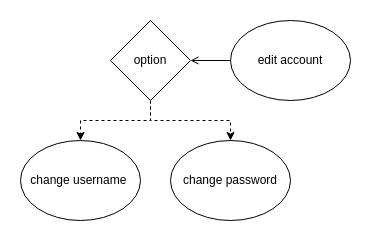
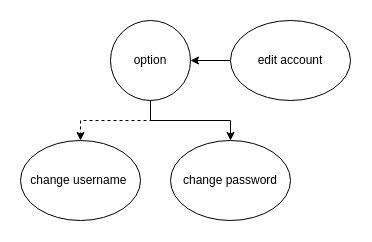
node "option": shape diamond -> ellipse
edge "edit account" -> "option": arrowhead open -> classic
edge "option" -> "change password": style dashed -> solid
